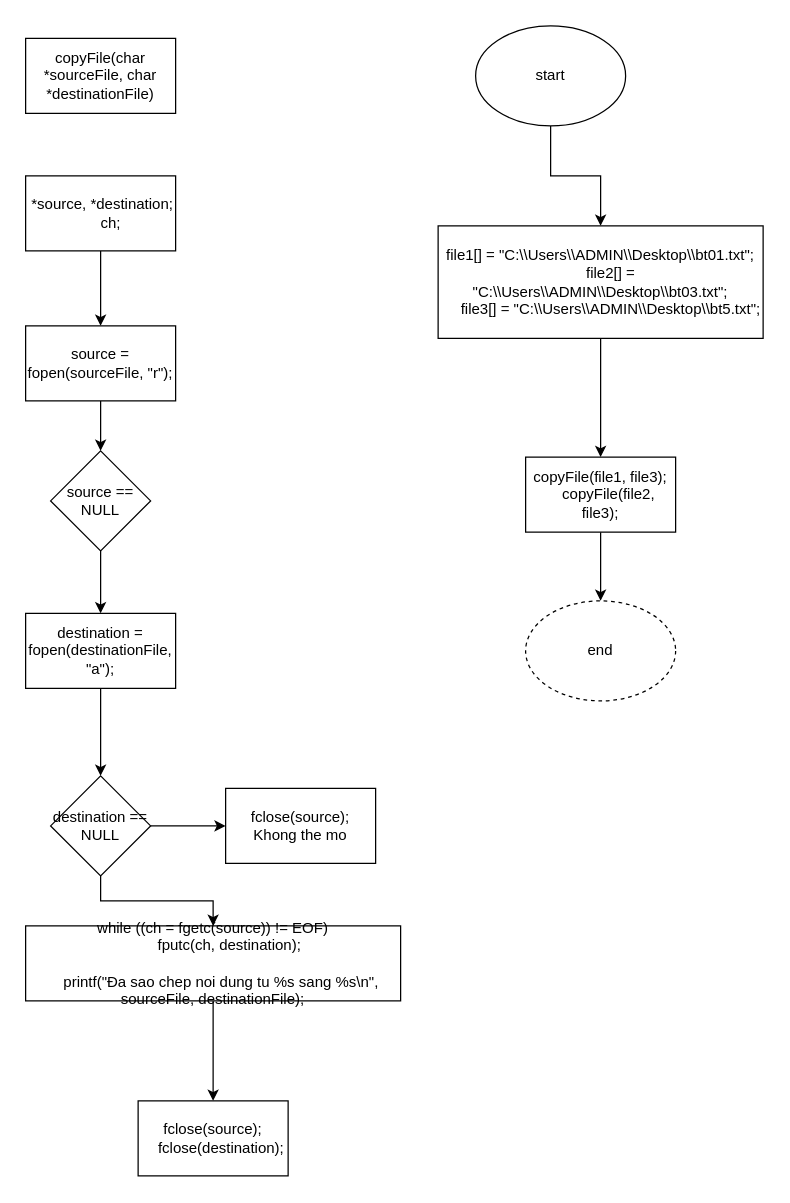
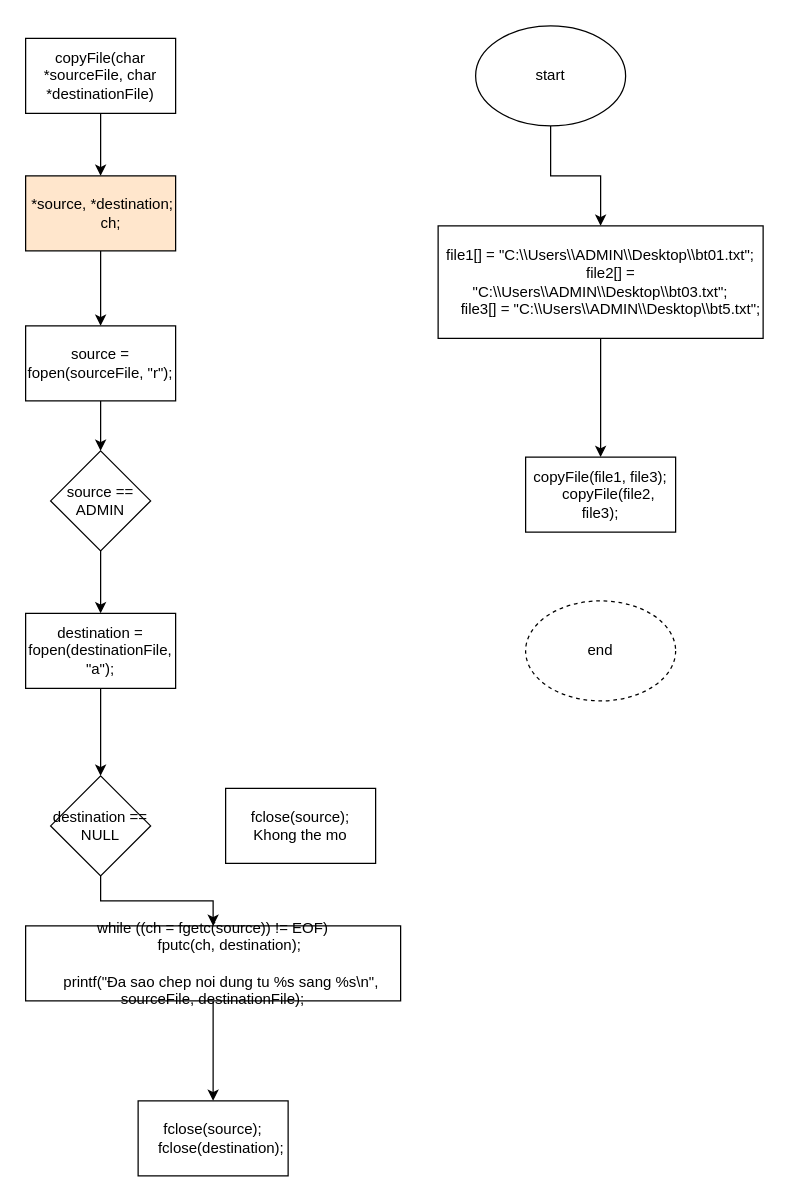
edge "copyFile(char *sourceFile, char *destinationFile)" -> "*source, *destination; ch;": added
node "*source, *destination; ch;": fillcolor #ffffff -> #ffe6cc
node "source == NULL": label "source == NULL" -> "source == ADMIN"
edge "copyFile(file1, file3); copyFile(file2, file3);" -> "end": removed
edge "destination == NULL" -> "fclose(source); Khong the mo": removed
